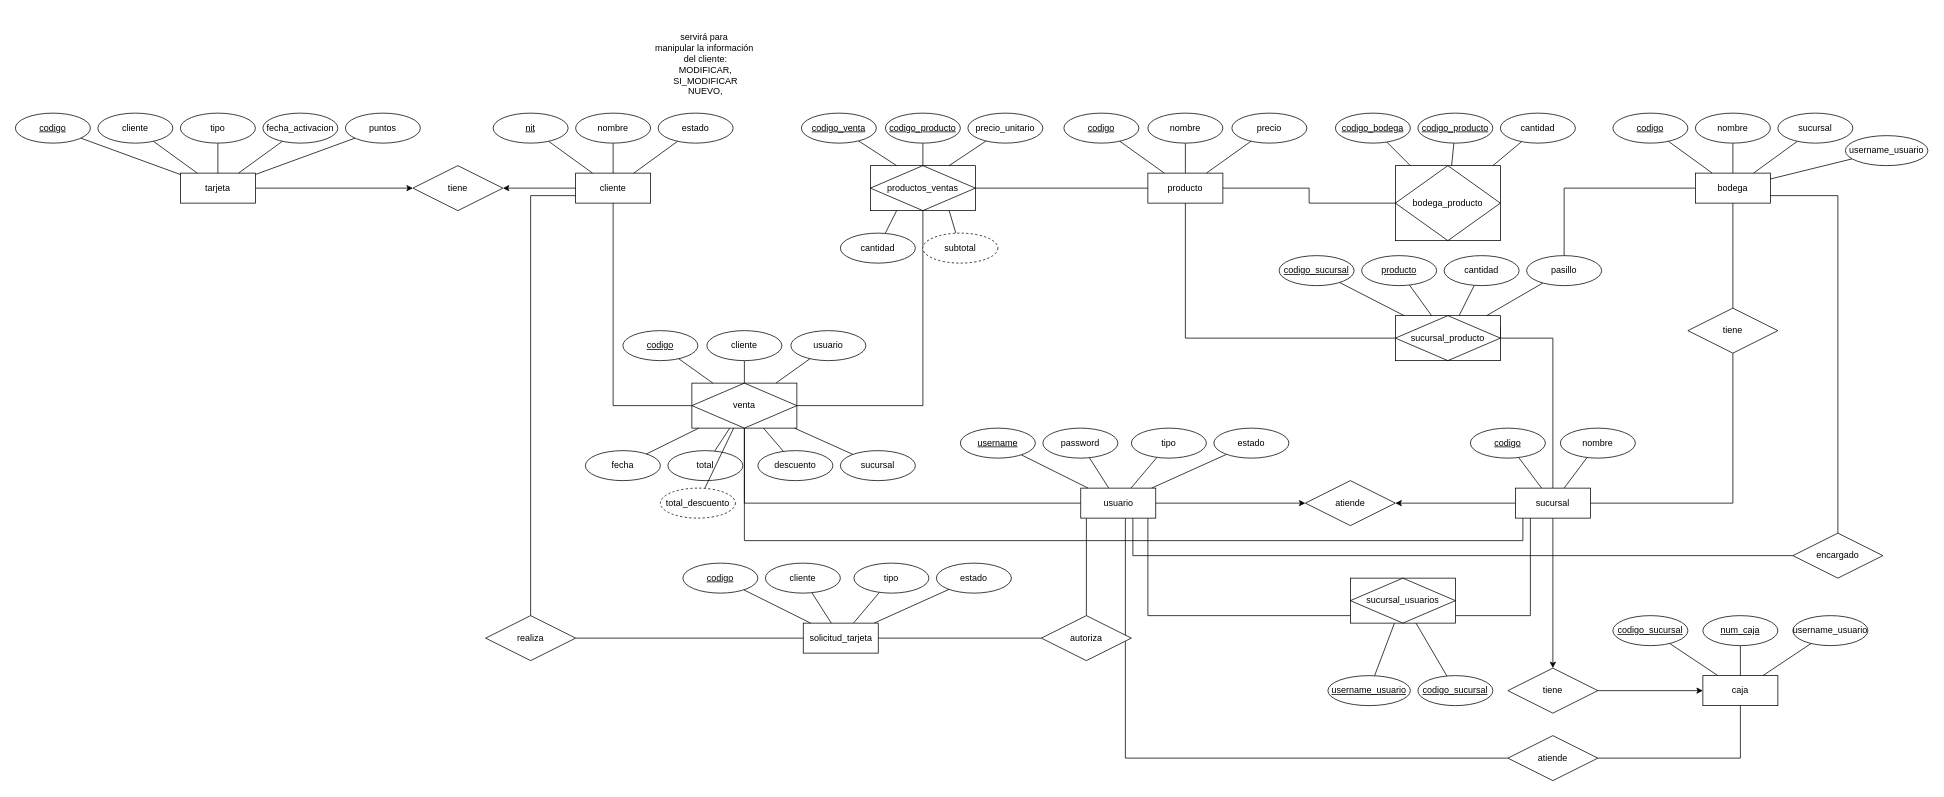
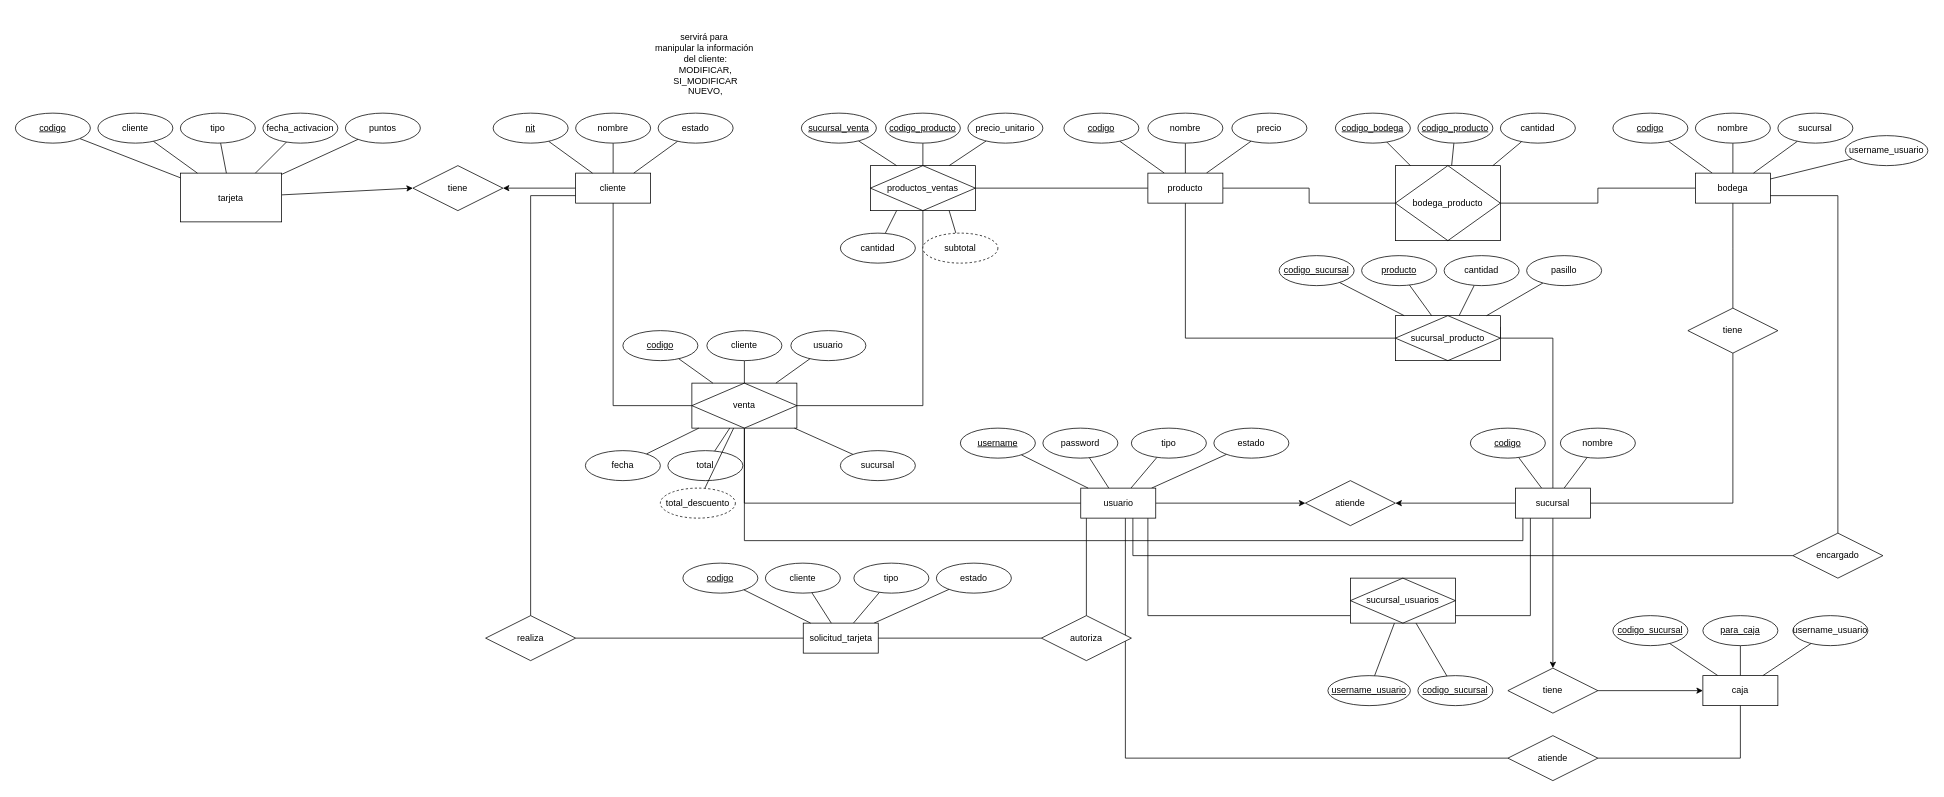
node "codigo_venta": label "codigo_venta" -> "sucursal_venta"
node "tarjeta": size 75x30 -> 101x49
edge "bodega" -- "pasillo": now "bodega" -- "bodega_producto"
edge "venta" -- "descuento": removed
node "descuento": removed
node "num_caja": label "num_caja" -> "para_caja"
